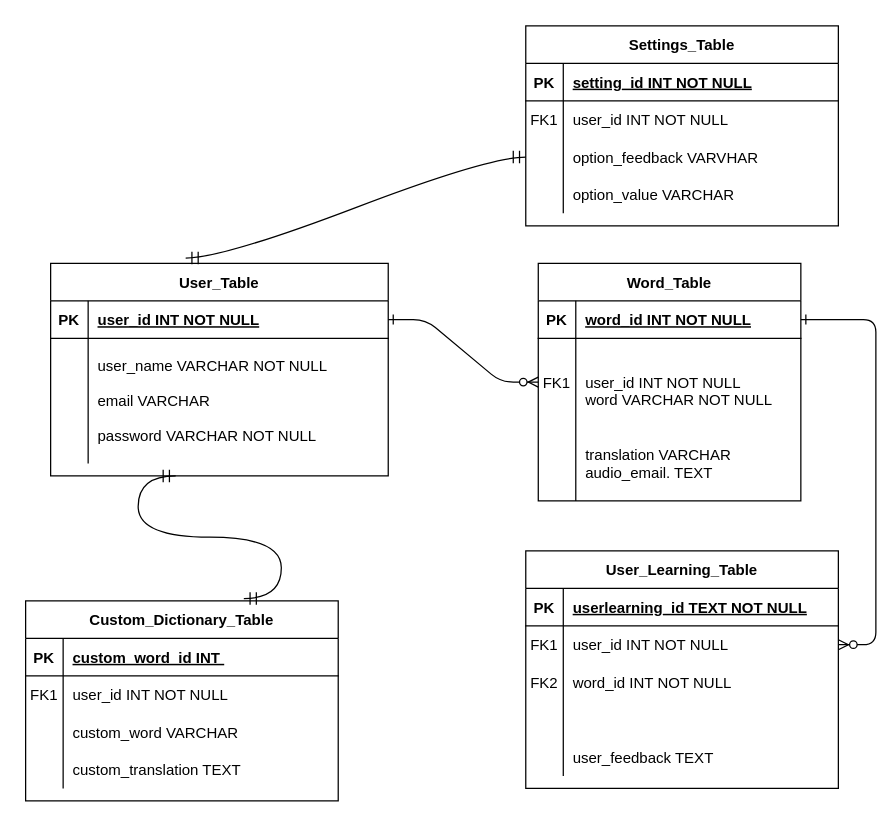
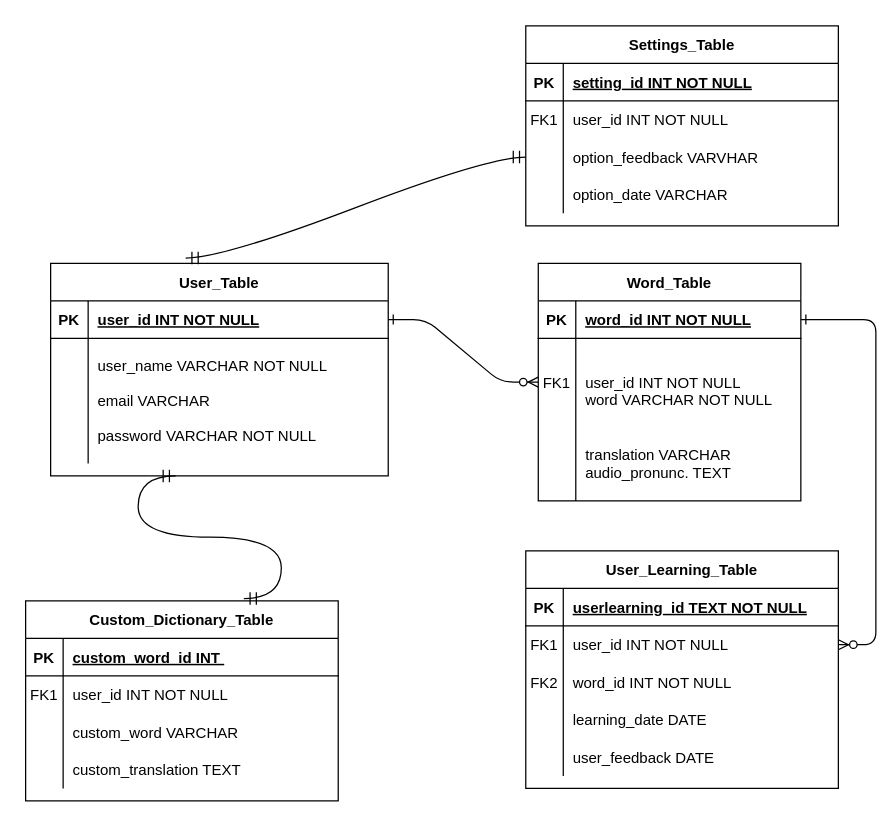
node "option_value VARCHAR": label "option_value VARCHAR" -> "option_date VARCHAR"
node "translation VARCHAR audio_email. TEXT": label "translation VARCHAR audio_email. TEXT" -> "translation VARCHAR audio_pronunc. TEXT"
node "learning_date DATE": added
node "user_feedback TEXT": label "user_feedback TEXT" -> "user_feedback DATE"
